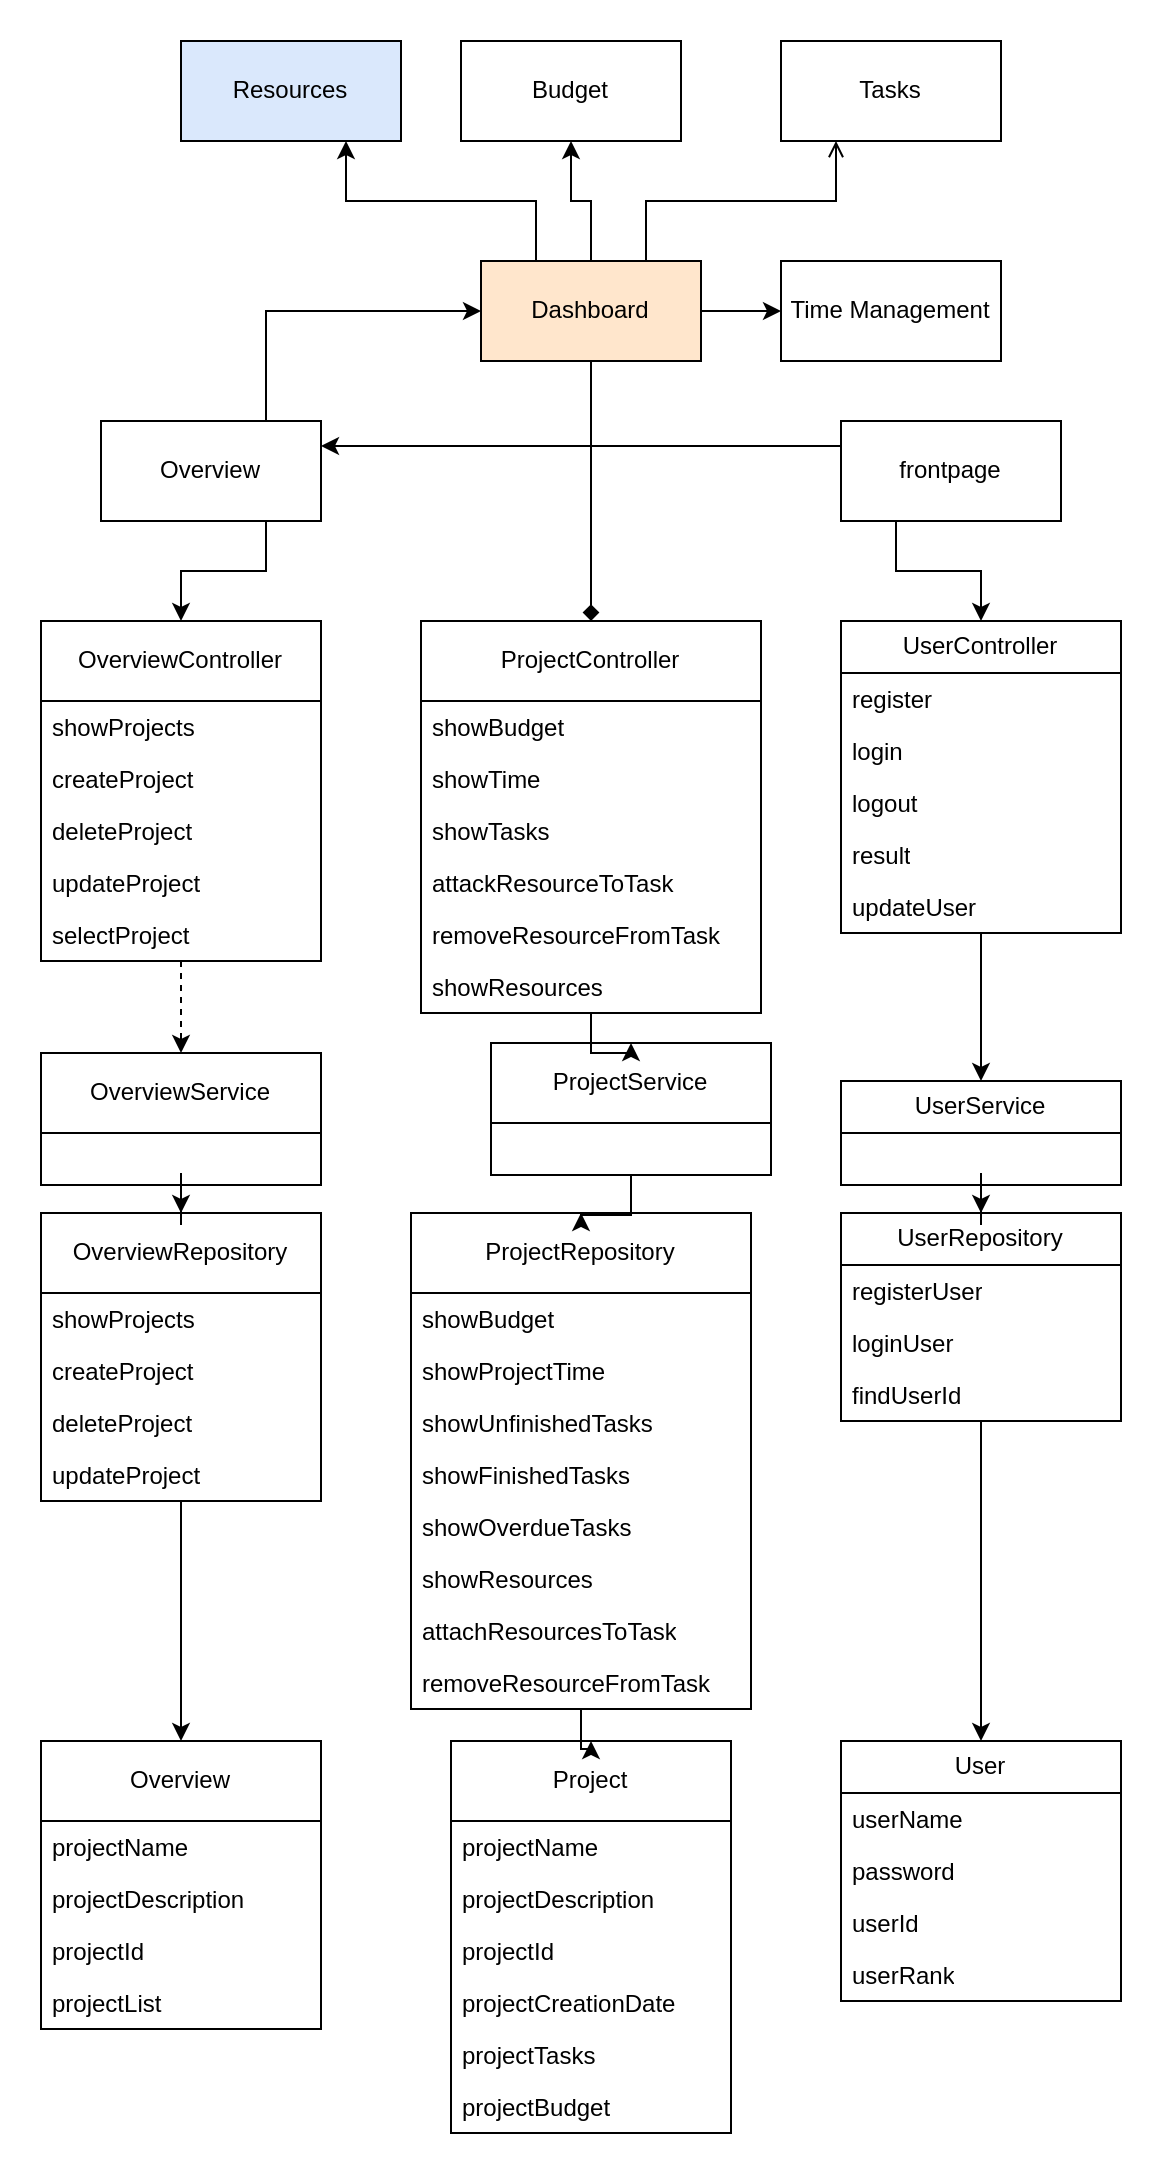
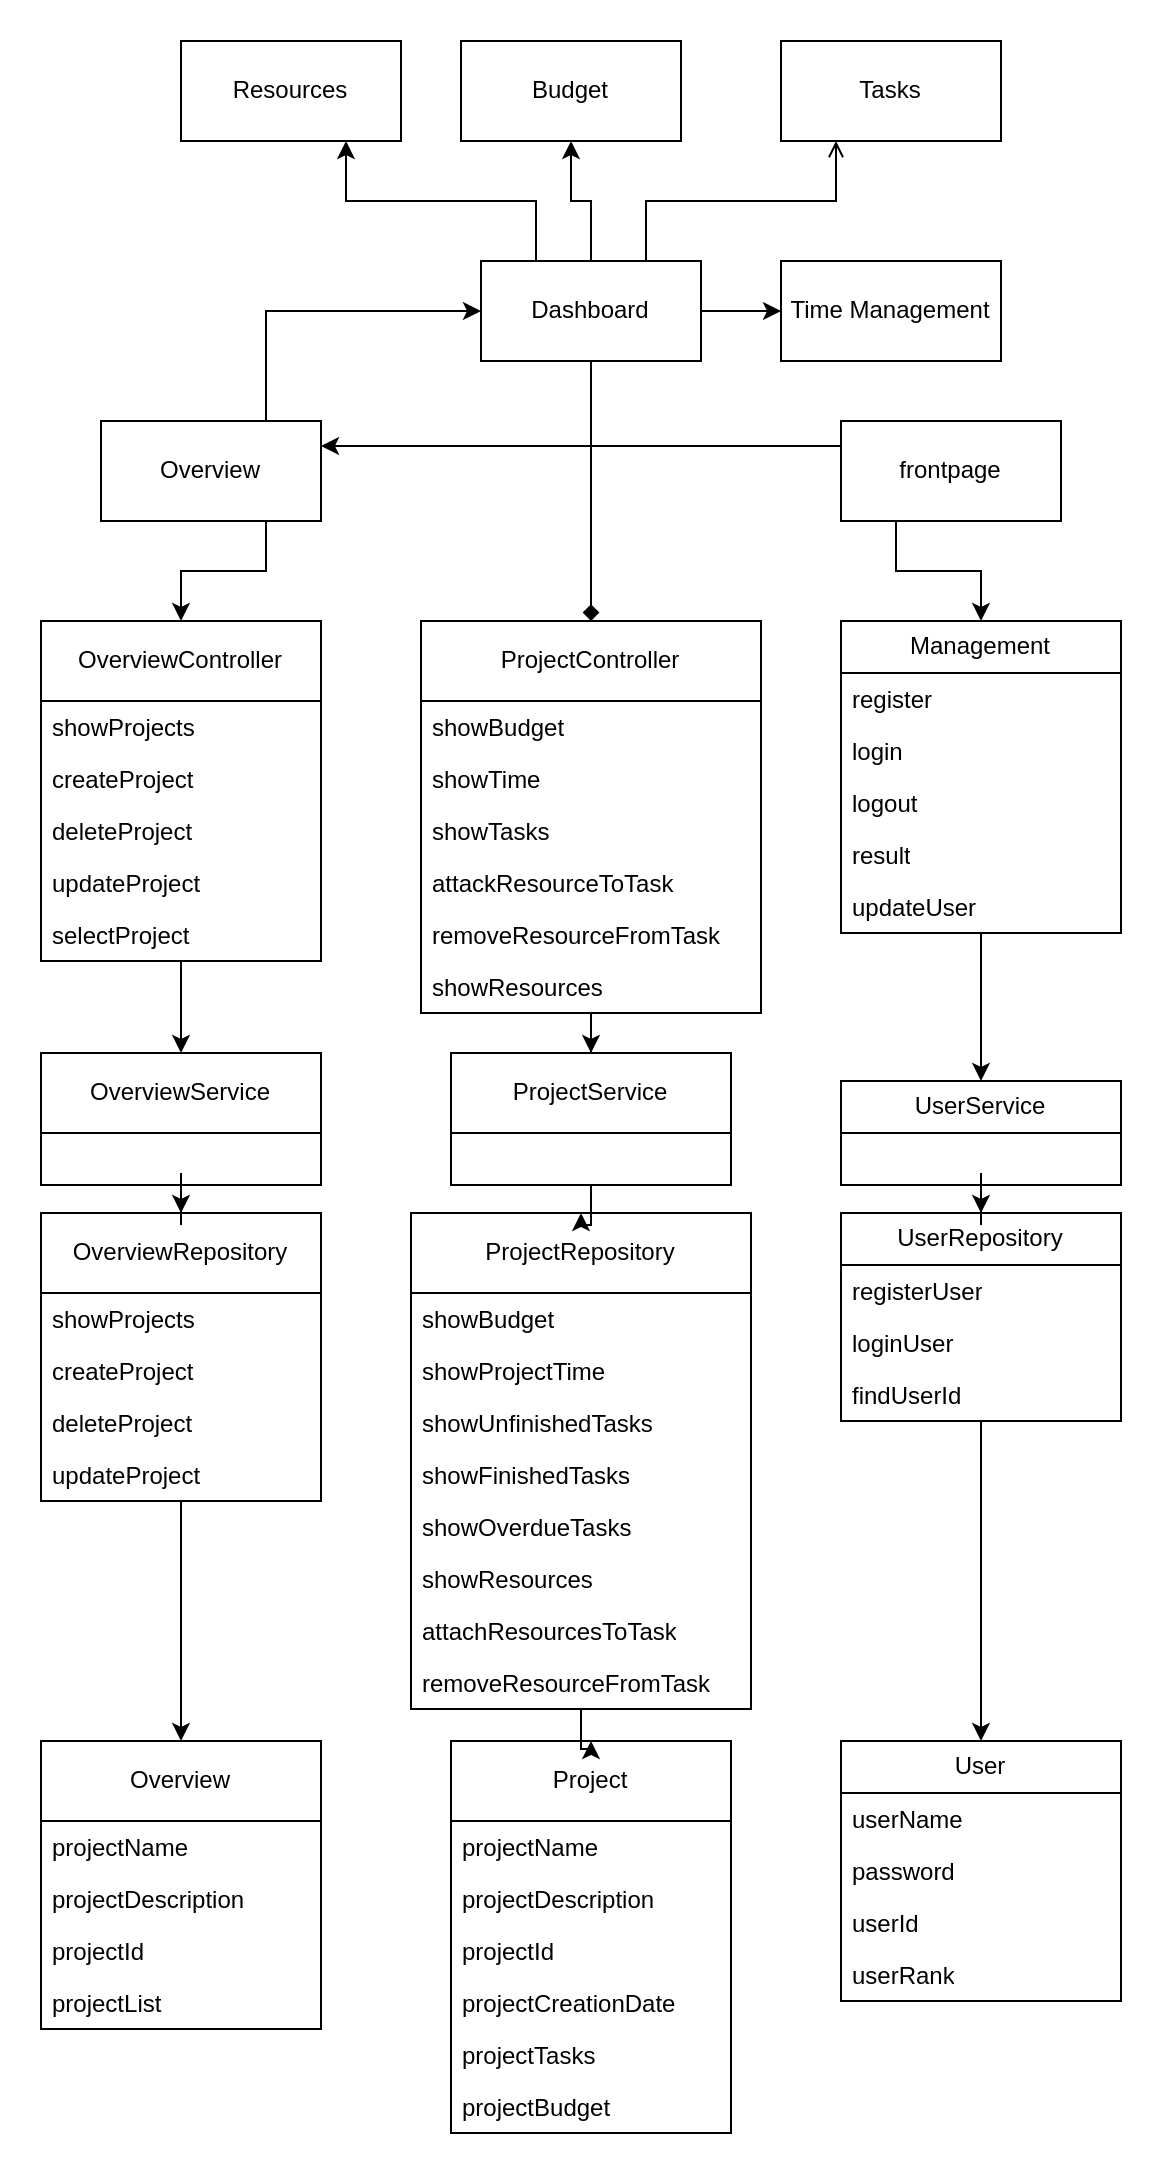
node "Resources": fillcolor #dae8fc -> #ffffff
node "Dashboard": fillcolor #ffe6cc -> #ffffff
node "UserController": label "UserController" -> "Management"
edge "OverviewController" -> "OverviewService": style dashed -> solid
node "ProjectService": moved (631, 1109) -> (591, 1119)
